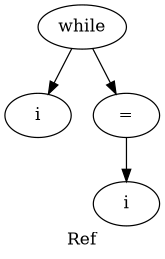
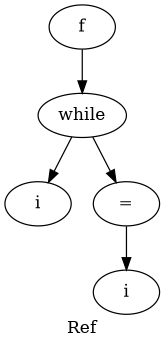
node "f": added
